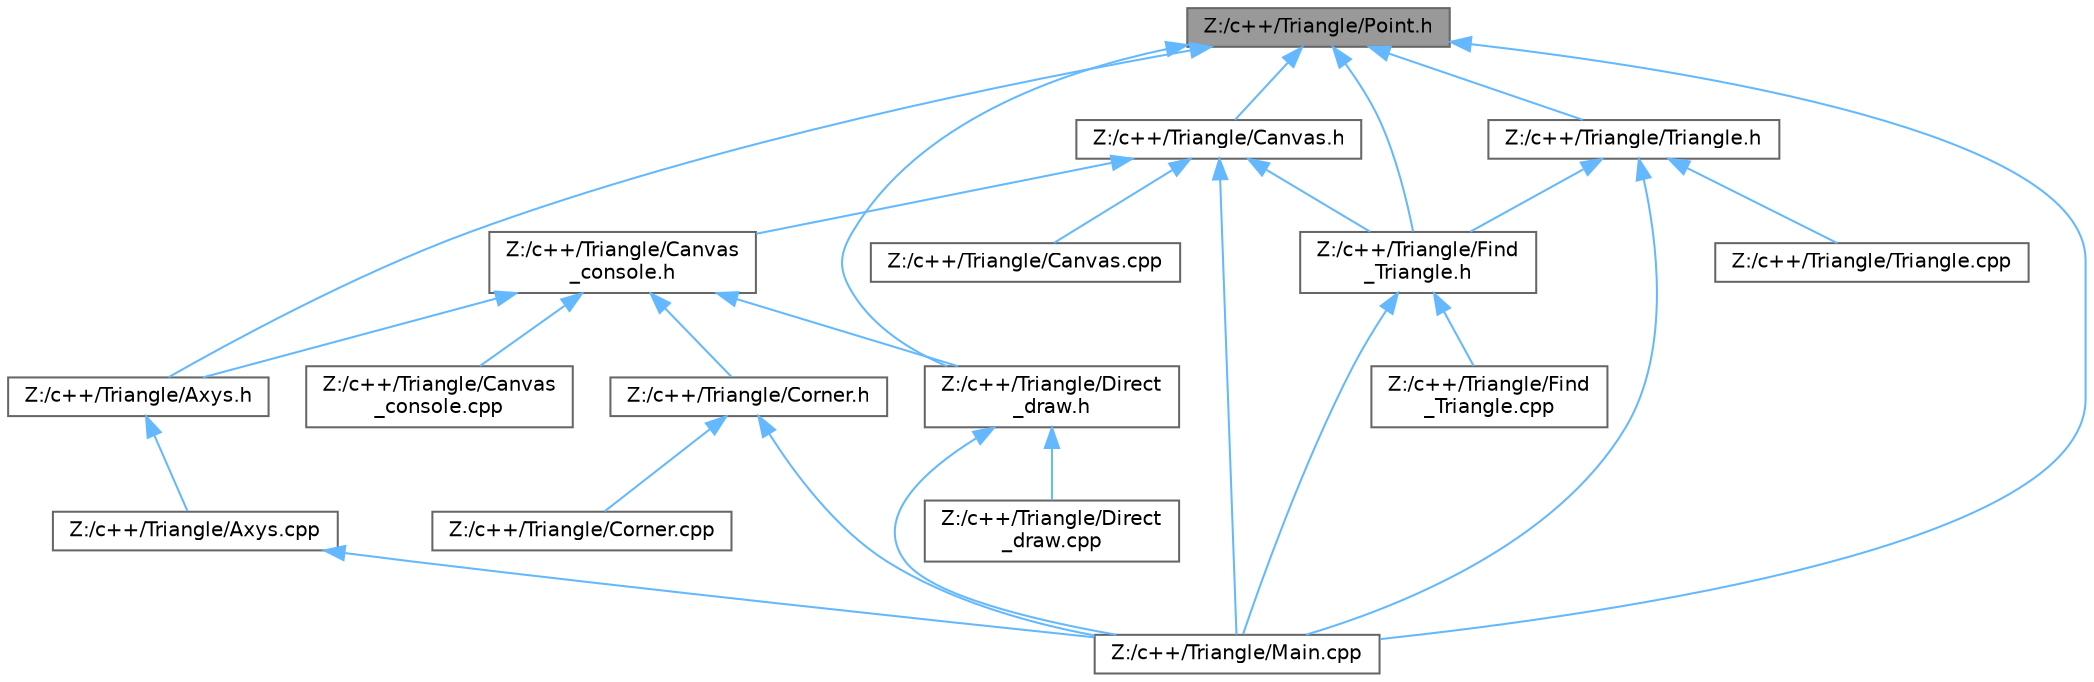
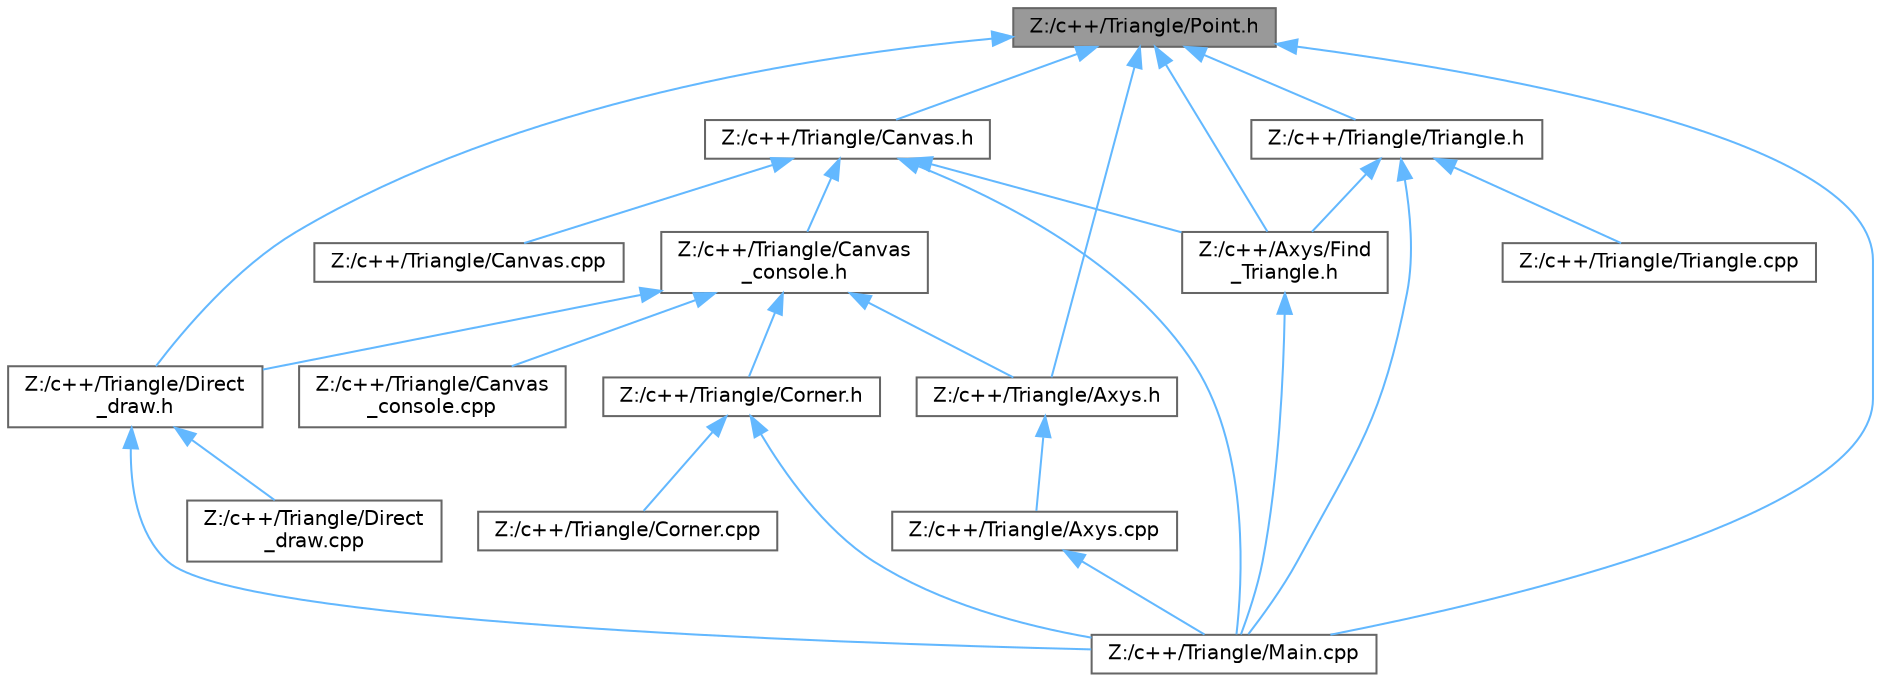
node "Z:/c++/Triangle/Find _Triangle.h": label "Z:/c++/Triangle/Find _Triangle.h" -> "Z:/c++/Axys/Find _Triangle.h"
node "Z:/c++/Triangle/Find _Triangle.cpp": removed
